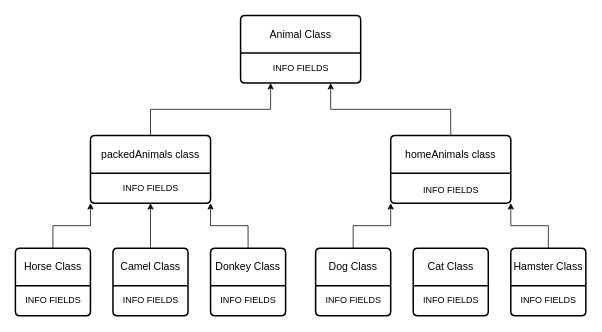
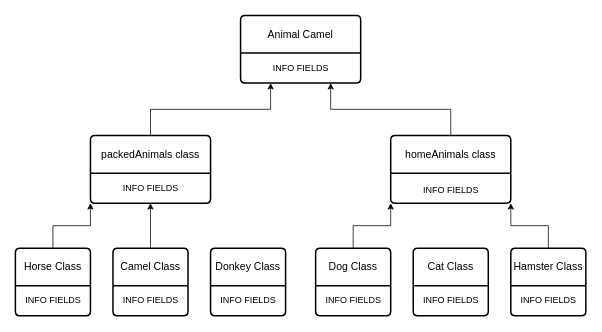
node "Animal Class": label "Animal Class" -> "Animal Camel"
edge "Donkey Class" -> "packedAnimals class": removed
